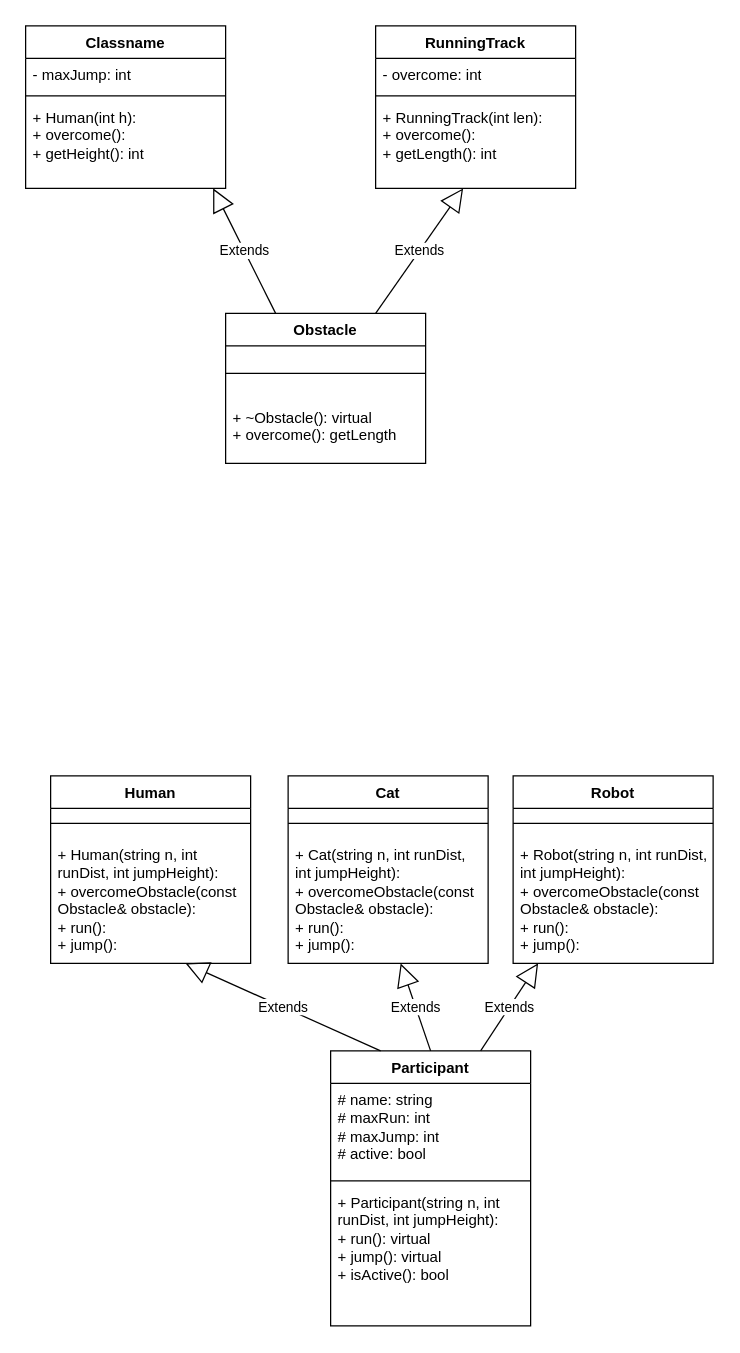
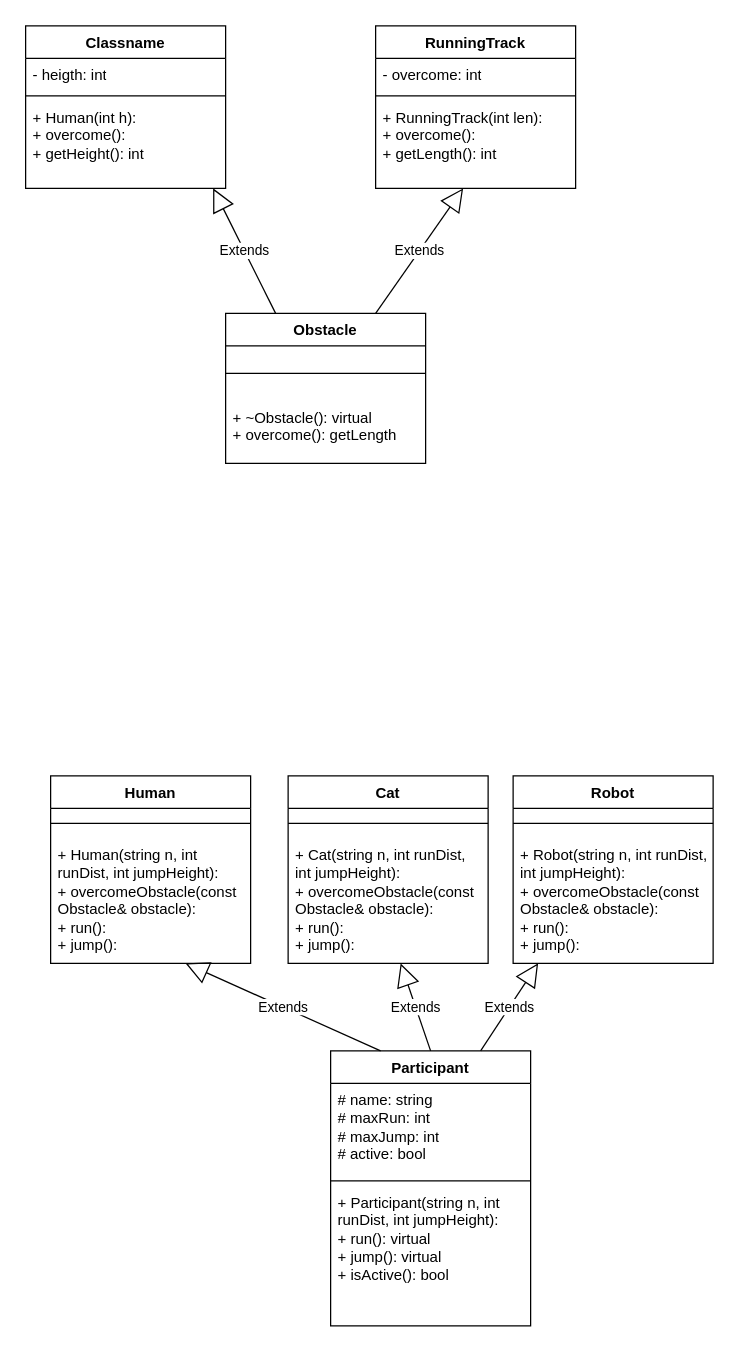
node "- maxJump: int": label "- maxJump: int" -> "- heigth: int"
